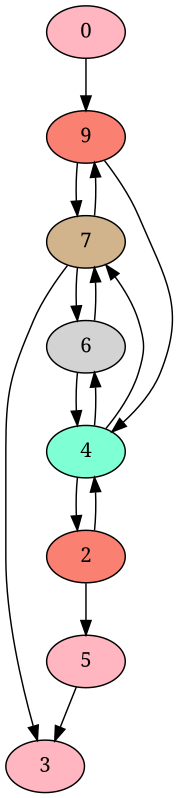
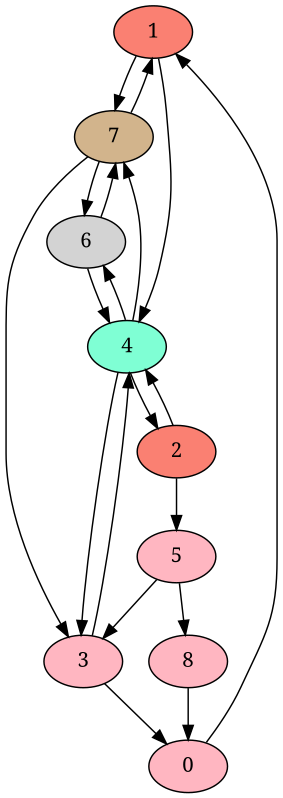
node "9": label "9" -> "1"
edge "4" -> "3": added
edge "3" -> "4": added
node "8": added
edge "3" -> "0": added
